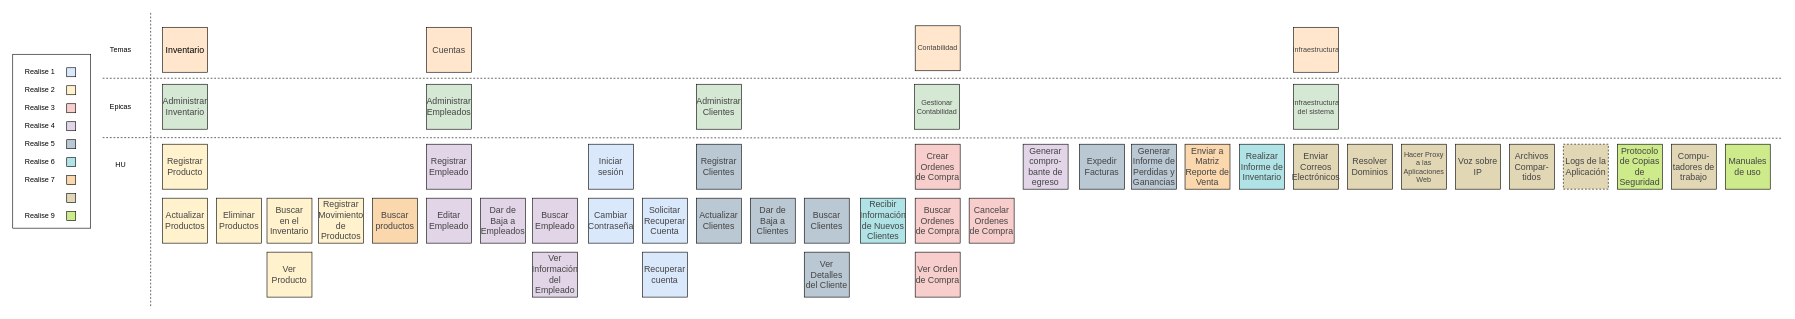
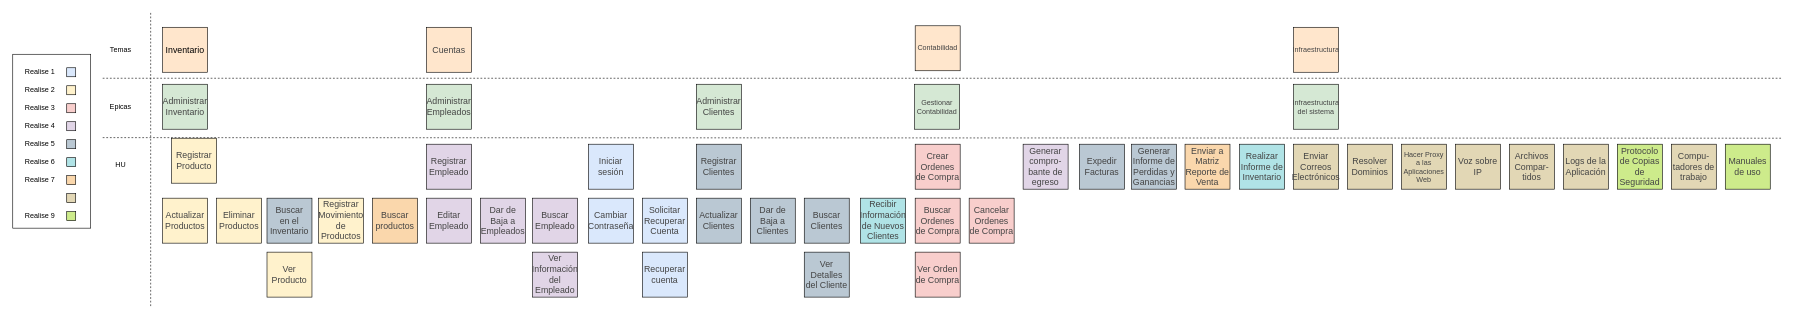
node "Registrar Producto": moved (185, 167) -> (194, 161)
node "Logs de la Aplicación": style dashed -> solid
node "Buscar en el Inventario": fillcolor #fff2cc -> #bac8d3
